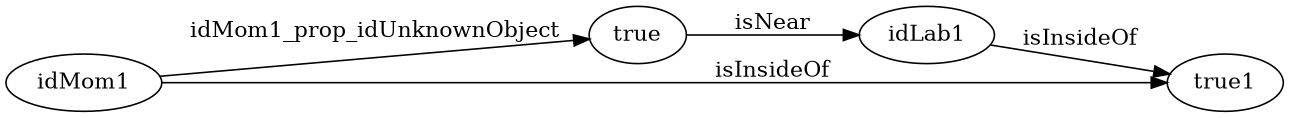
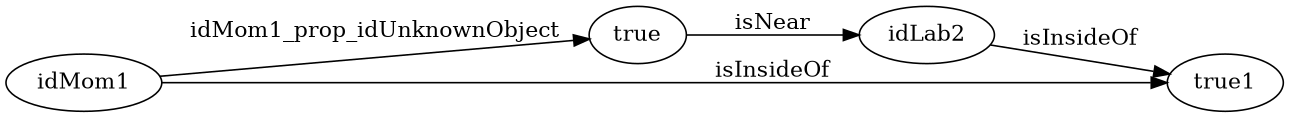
node "idLab1": label "idLab1" -> "idLab2"
